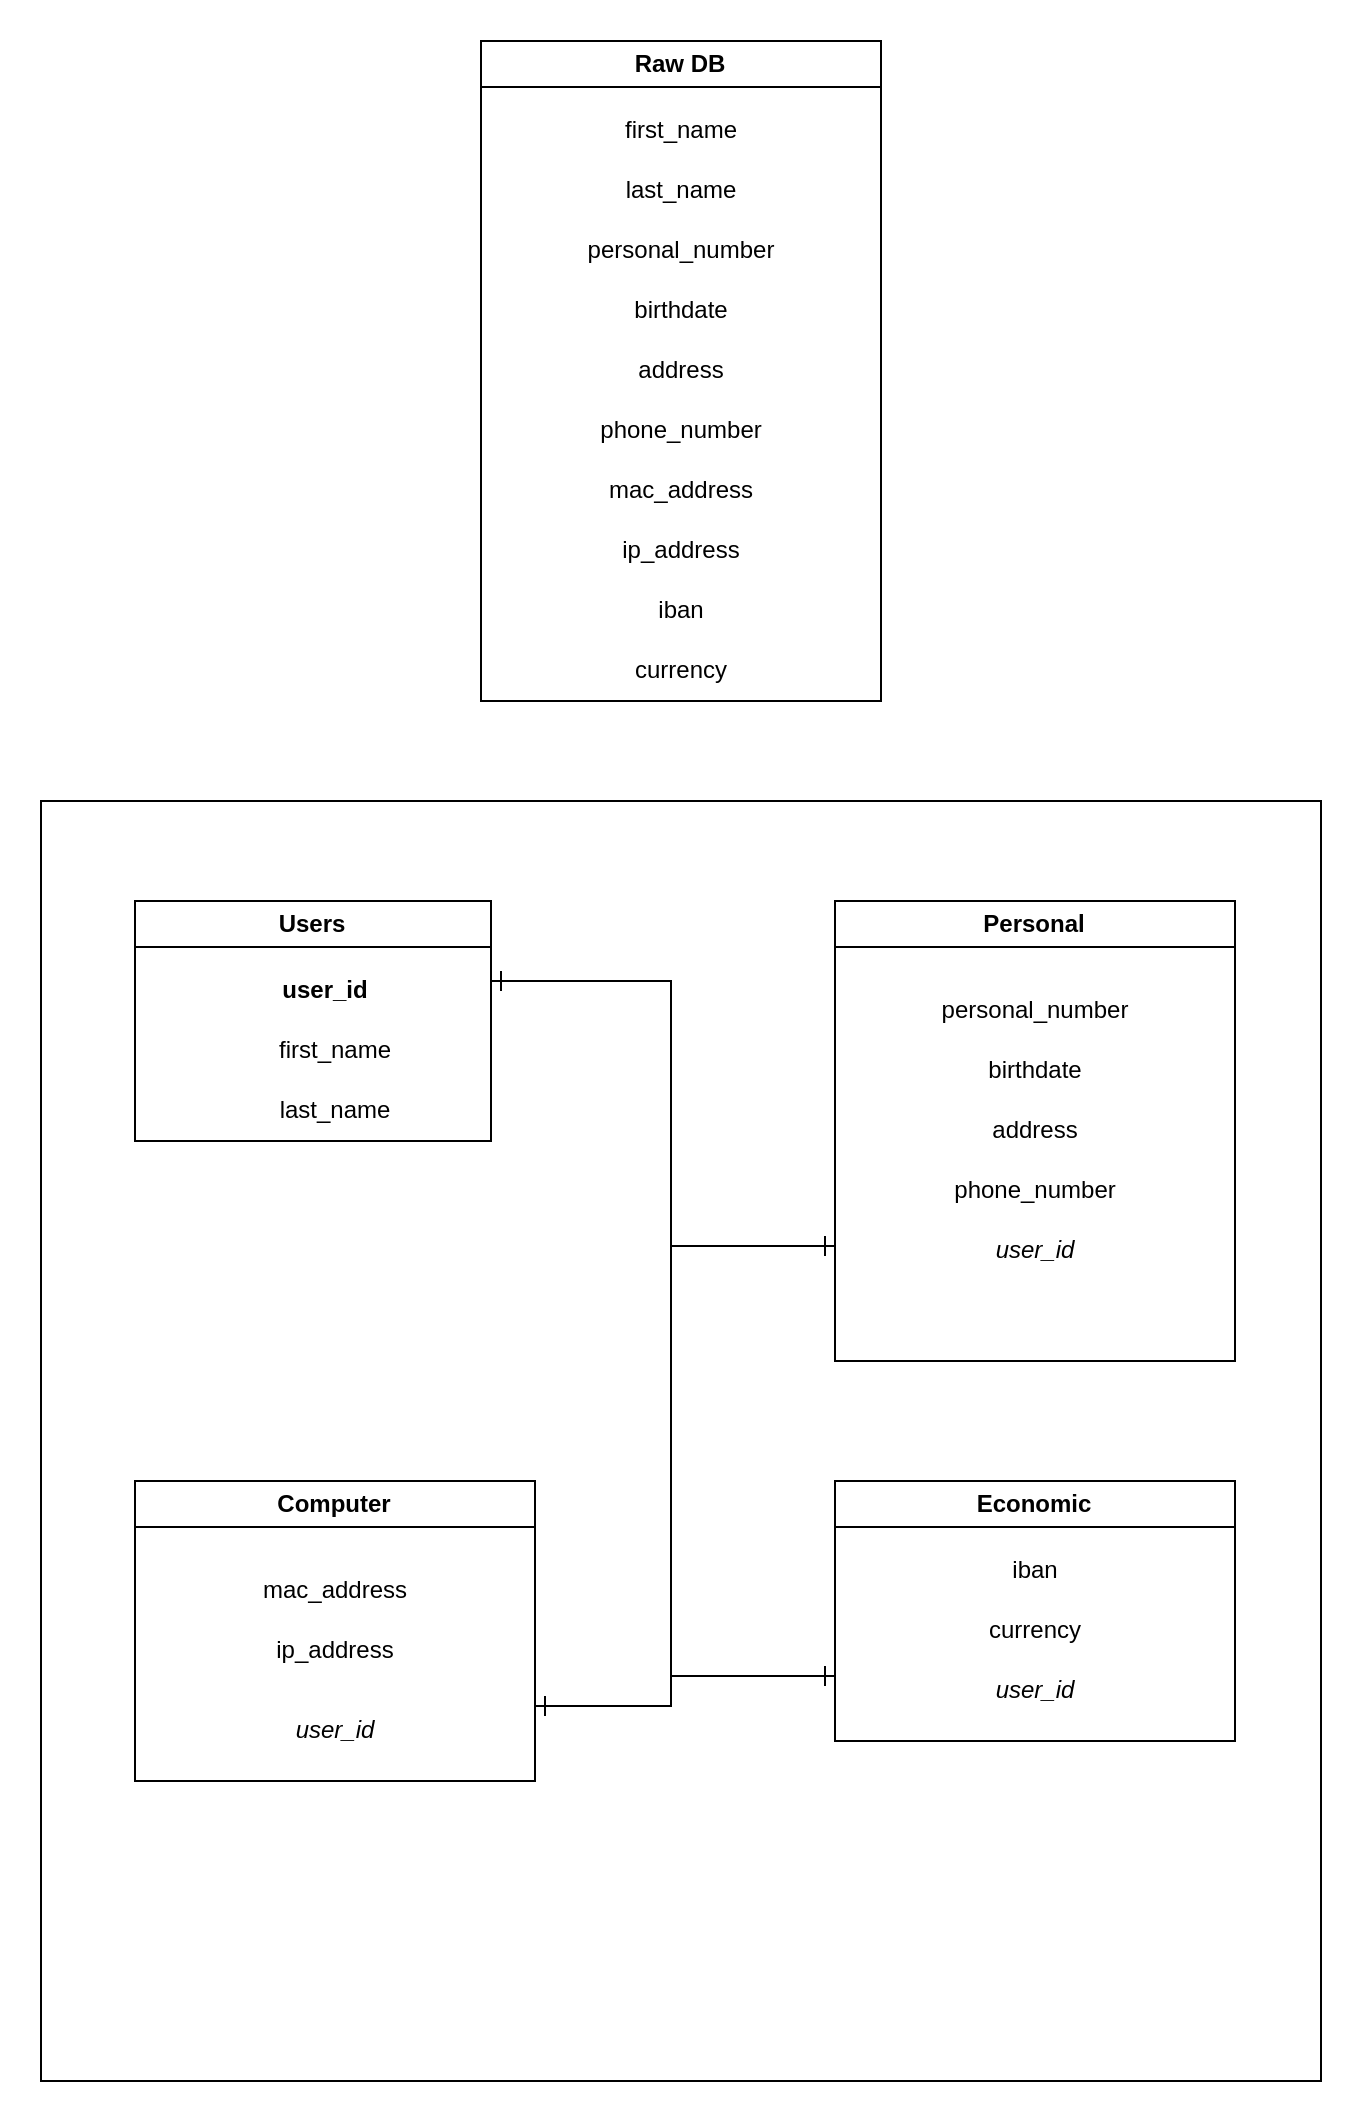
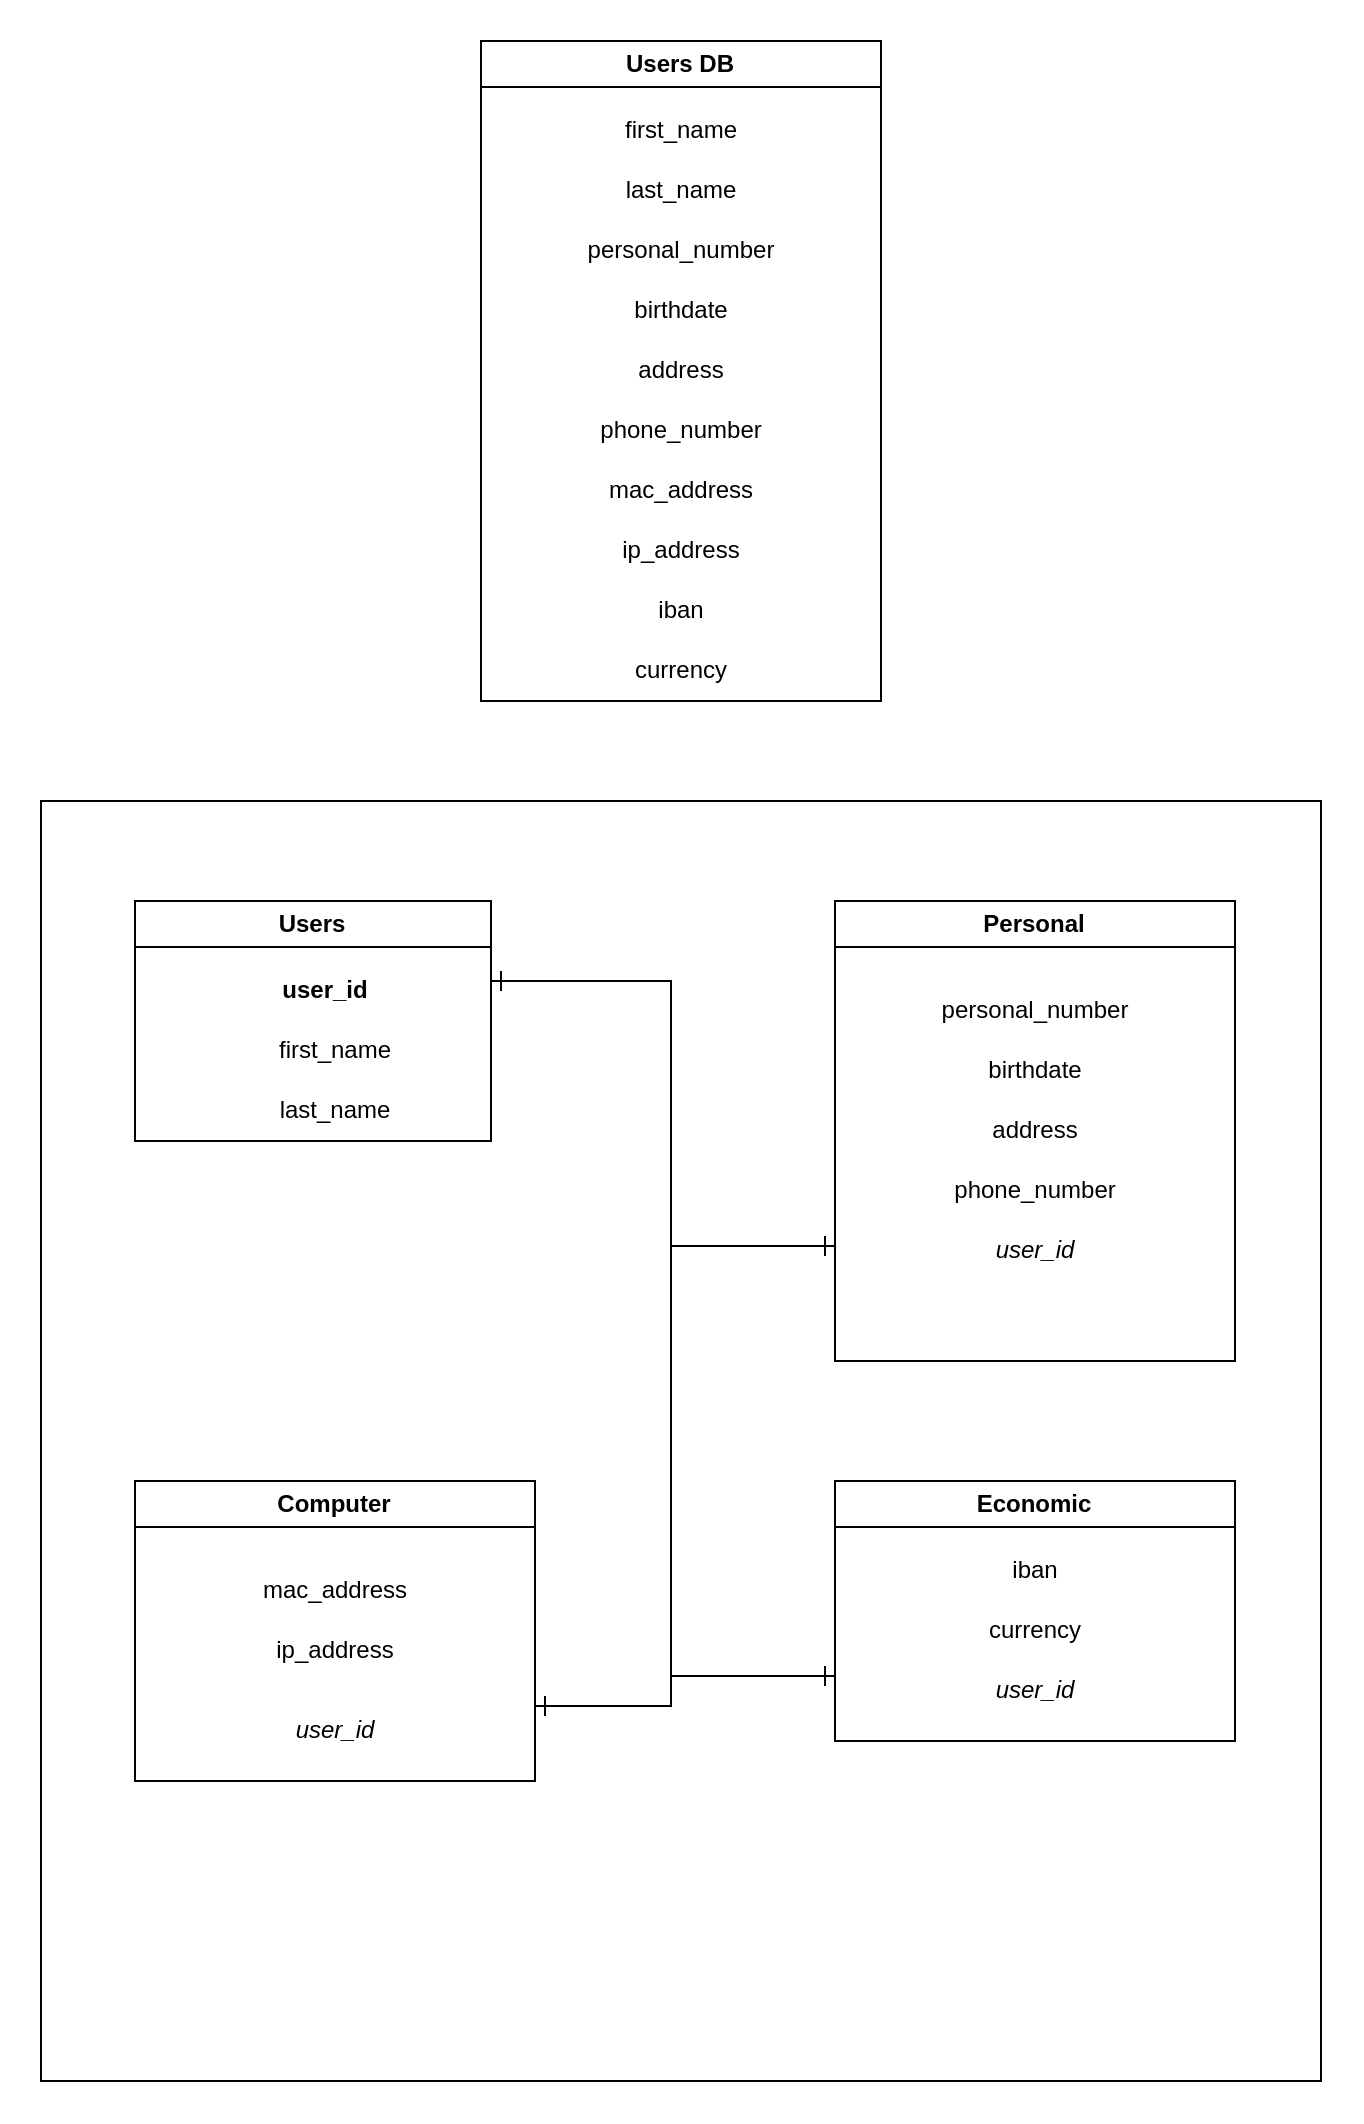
node "Raw DB": label "Raw DB" -> "Users DB"
